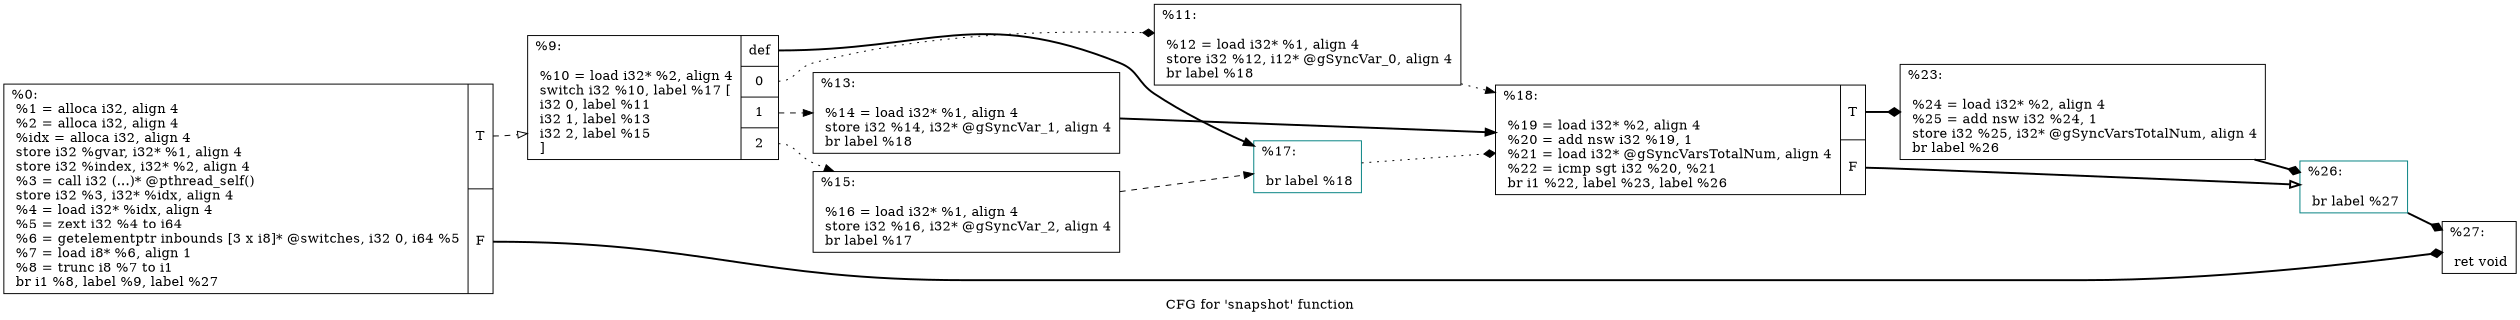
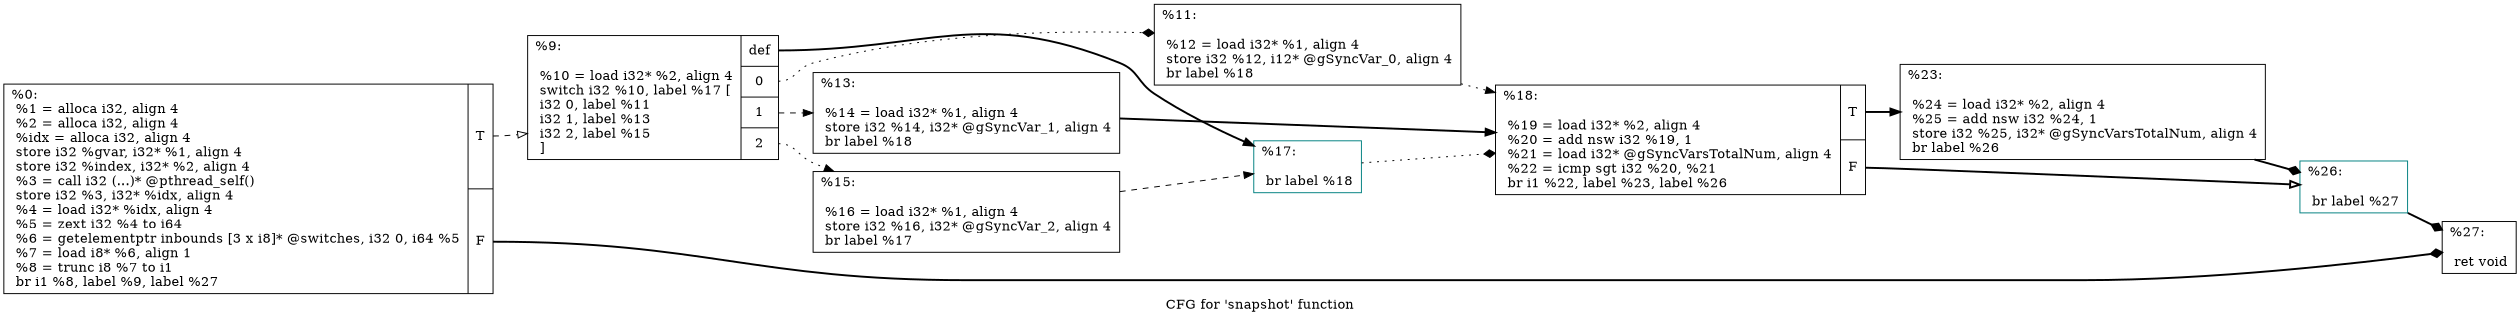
edge "%18:" -> "%23:": arrowhead diamond -> normal
